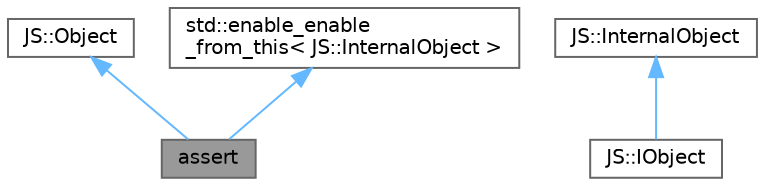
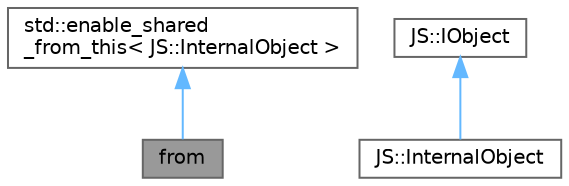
node "JS::Object": removed
node "std::enable_enable _from_this< JS::InternalObject >": label "std::enable_enable _from_this< JS::InternalObject >" -> "std::enable_shared _from_this< JS::InternalObject >"
edge "JS::IObject" -> "JS::InternalObject": reversed
node "assert": label "assert" -> "from"
